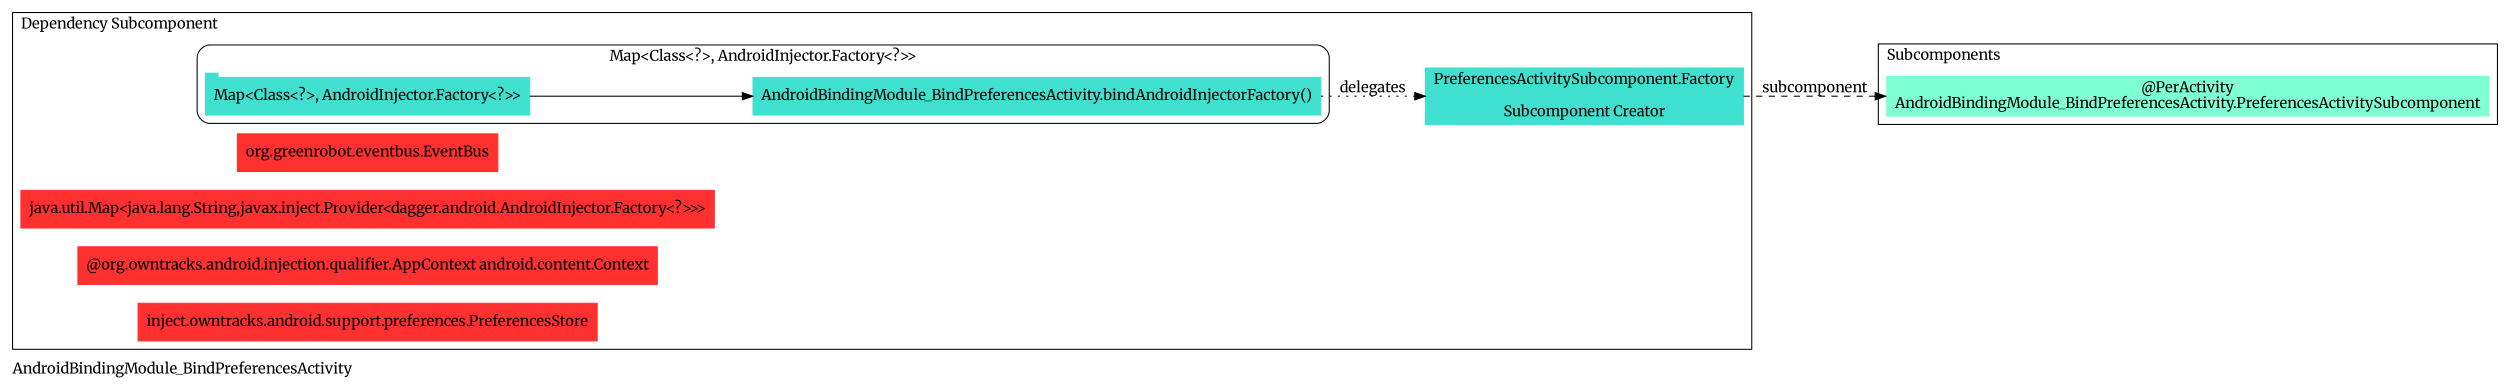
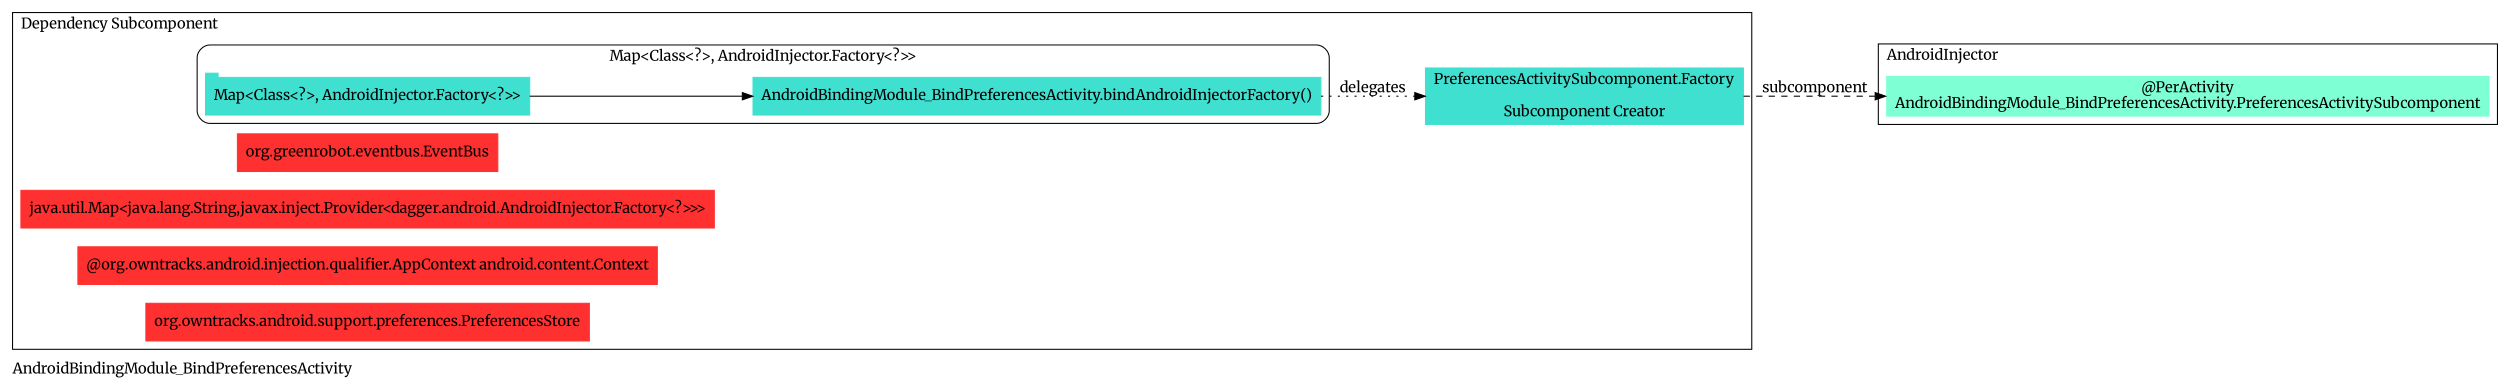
cluster "Subcomponents": label "Subcomponents" -> "AndroidInjector"
node "inject.owntracks.android.support.preferences.PreferencesStore": label "inject.owntracks.android.support.preferences.PreferencesStore" -> "org.owntracks.android.support.preferences.PreferencesStore"
